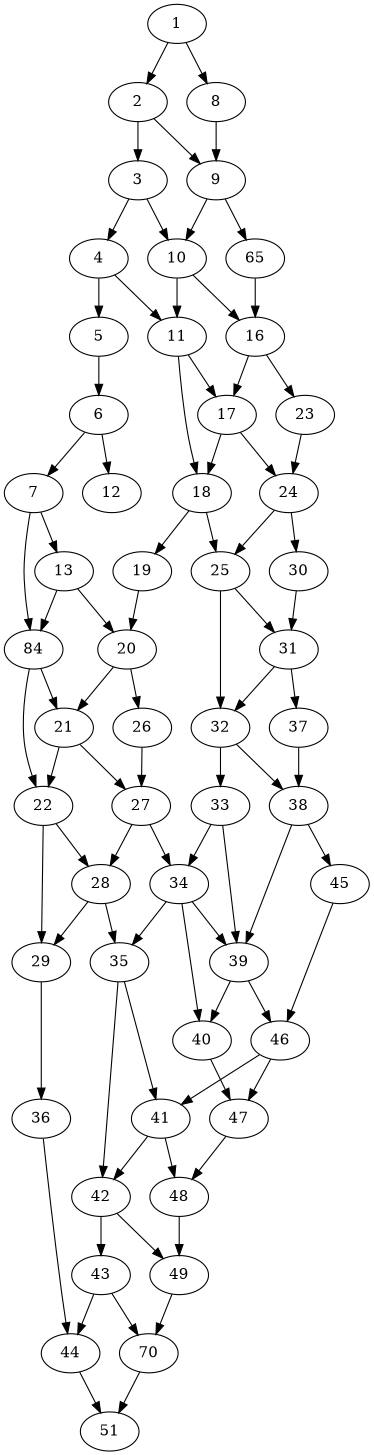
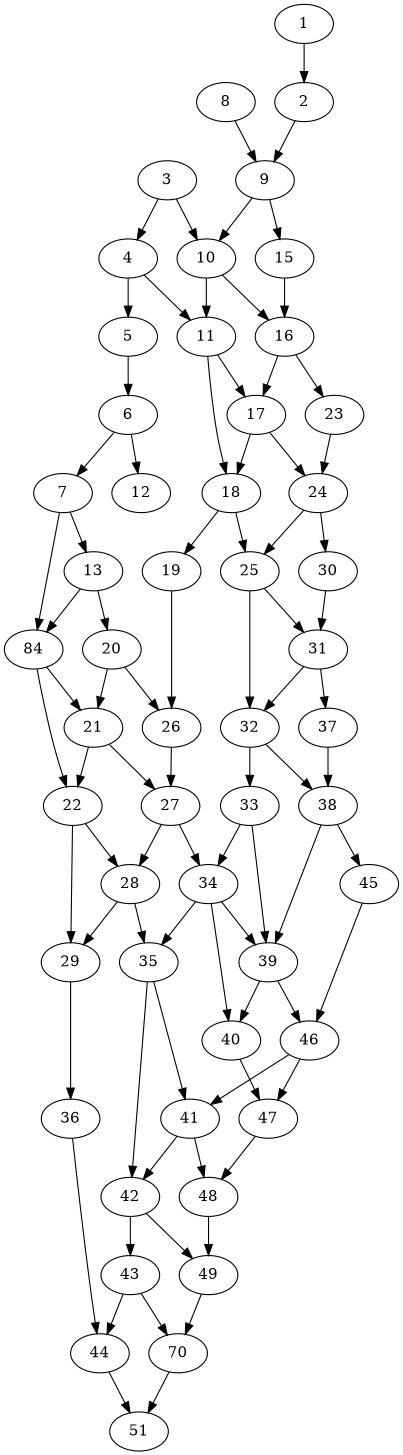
edge "1" -> "8": removed
edge "2" -> "3": removed
node "65": label "65" -> "15"
edge "19" -> "20": now "19" -> "26"
